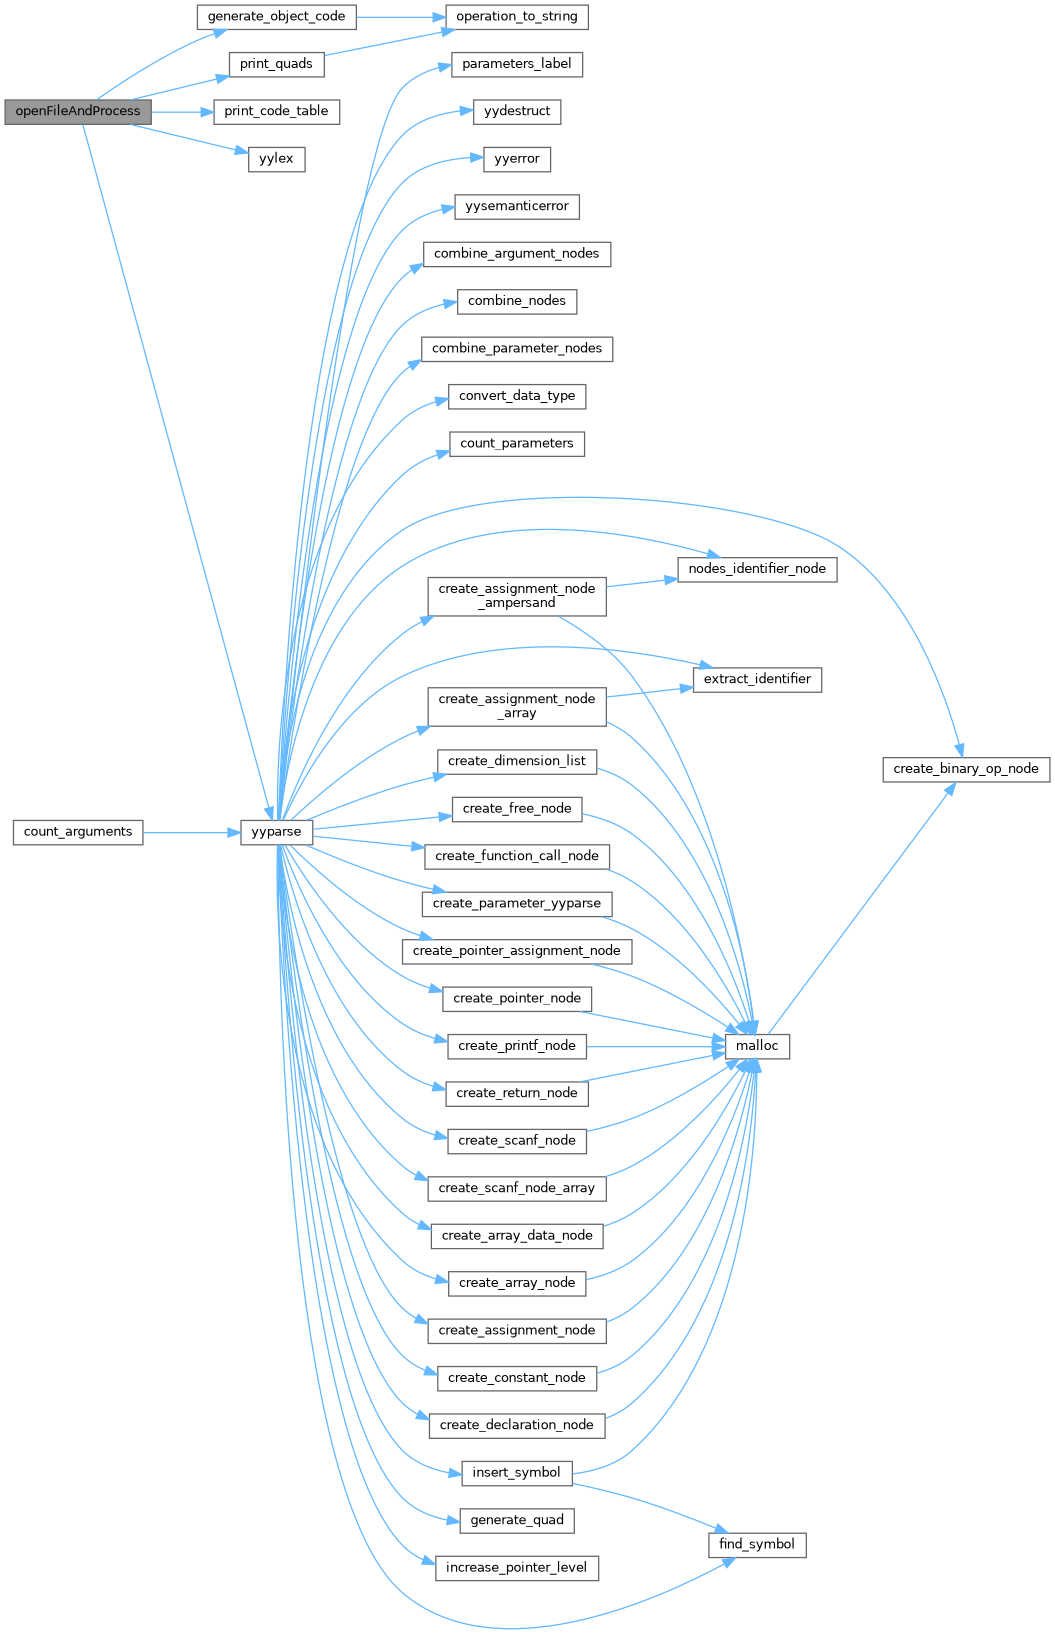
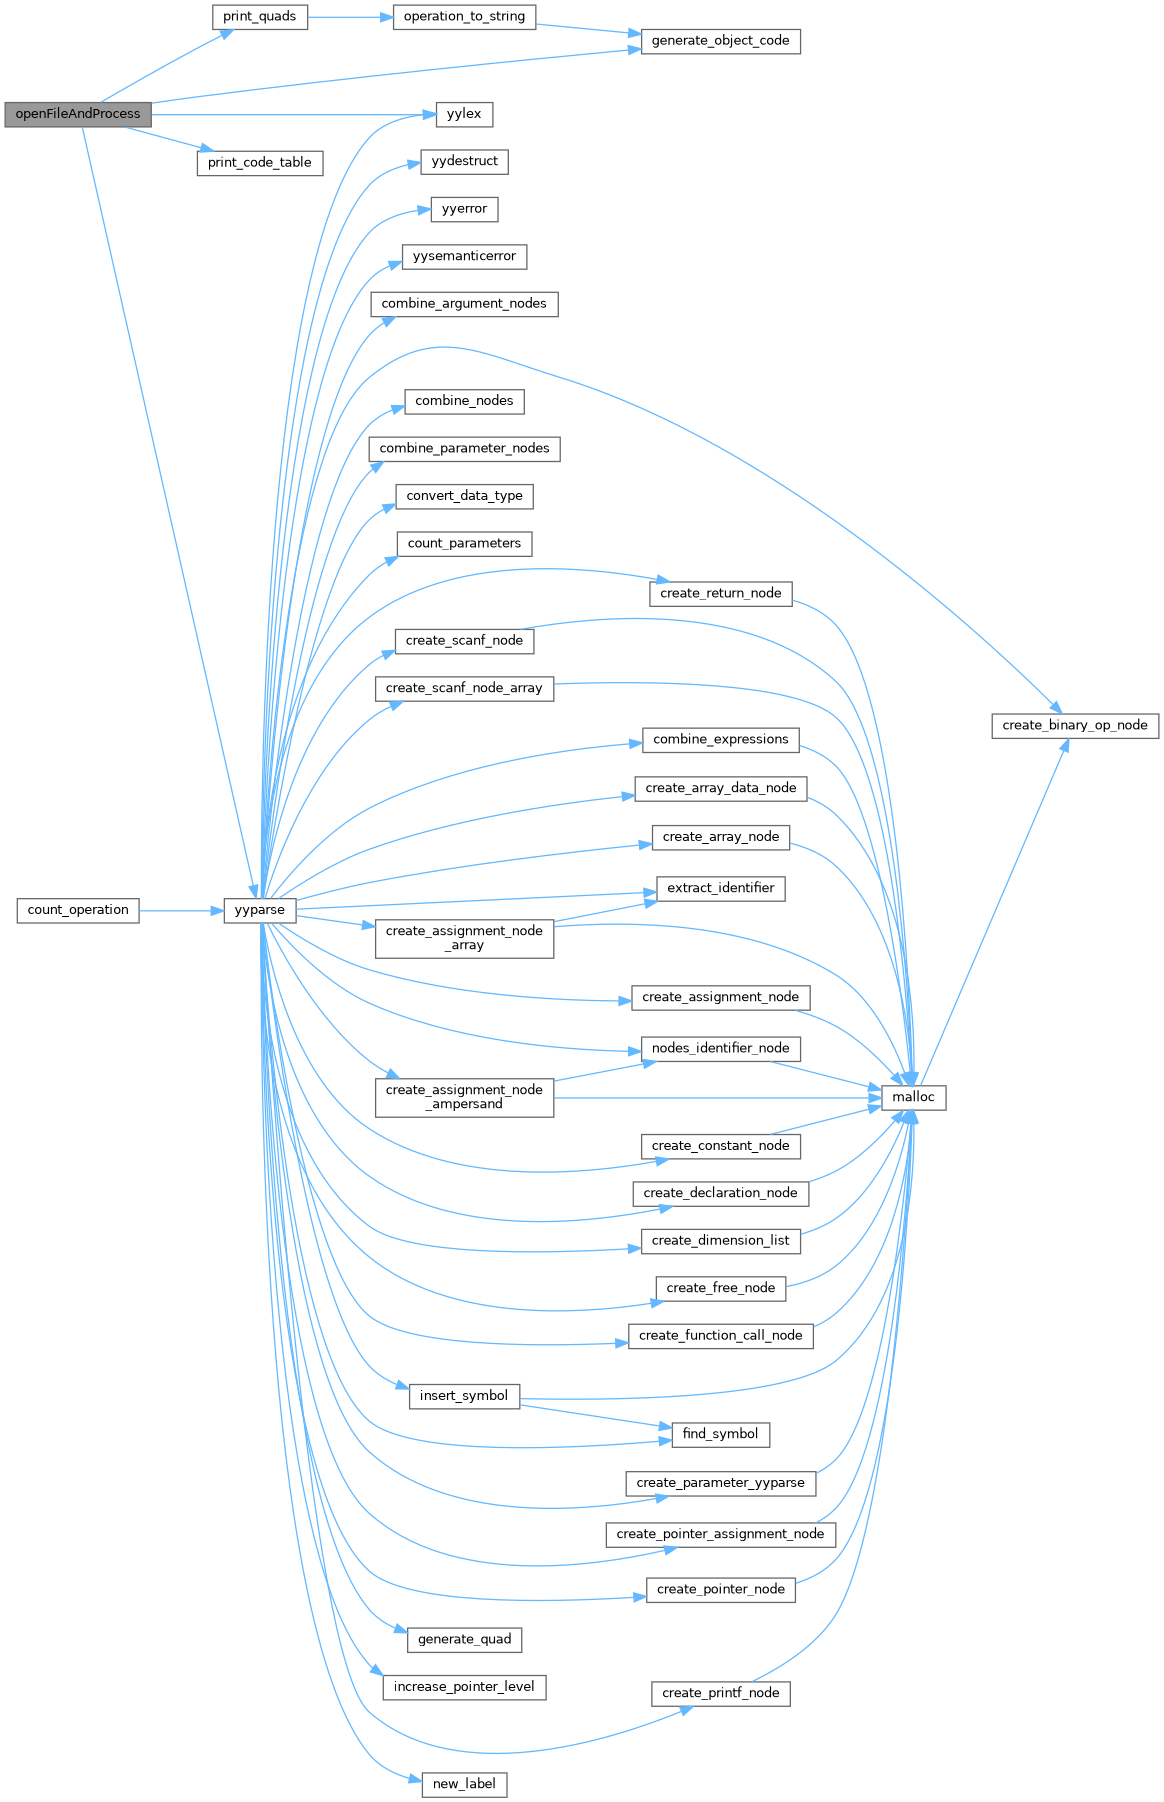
edge "generate_object_code" -> "operation_to_string": reversed
node "parameters_label": label "parameters_label" -> "new_label"
edge "yyparse" -> "yylex": added
node "combine_expressions": added
node "count_arguments": label "count_arguments" -> "count_operation"
edge "nodes_identifier_node" -> "malloc": added
